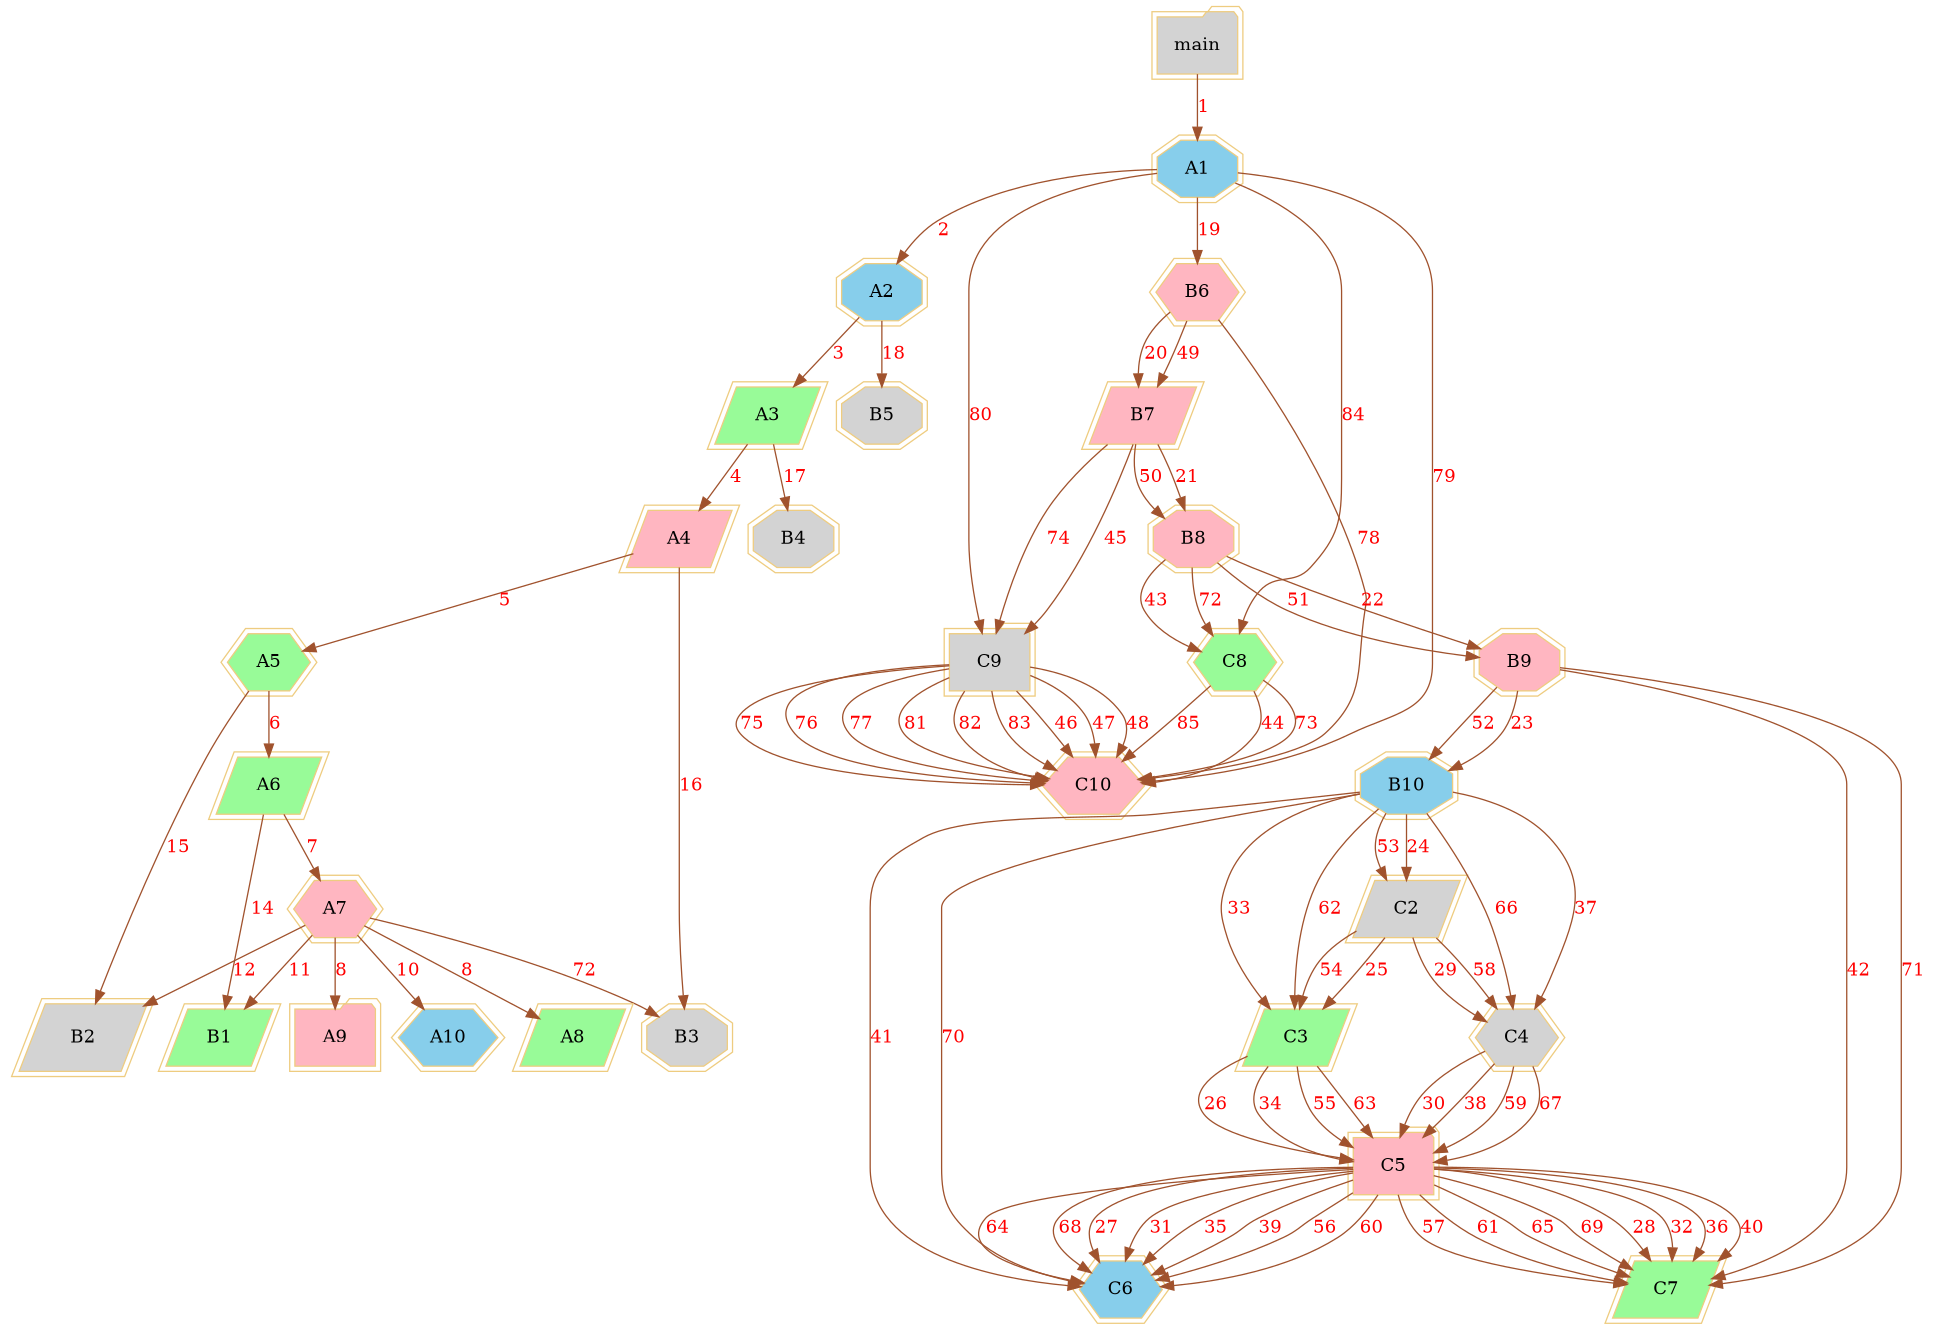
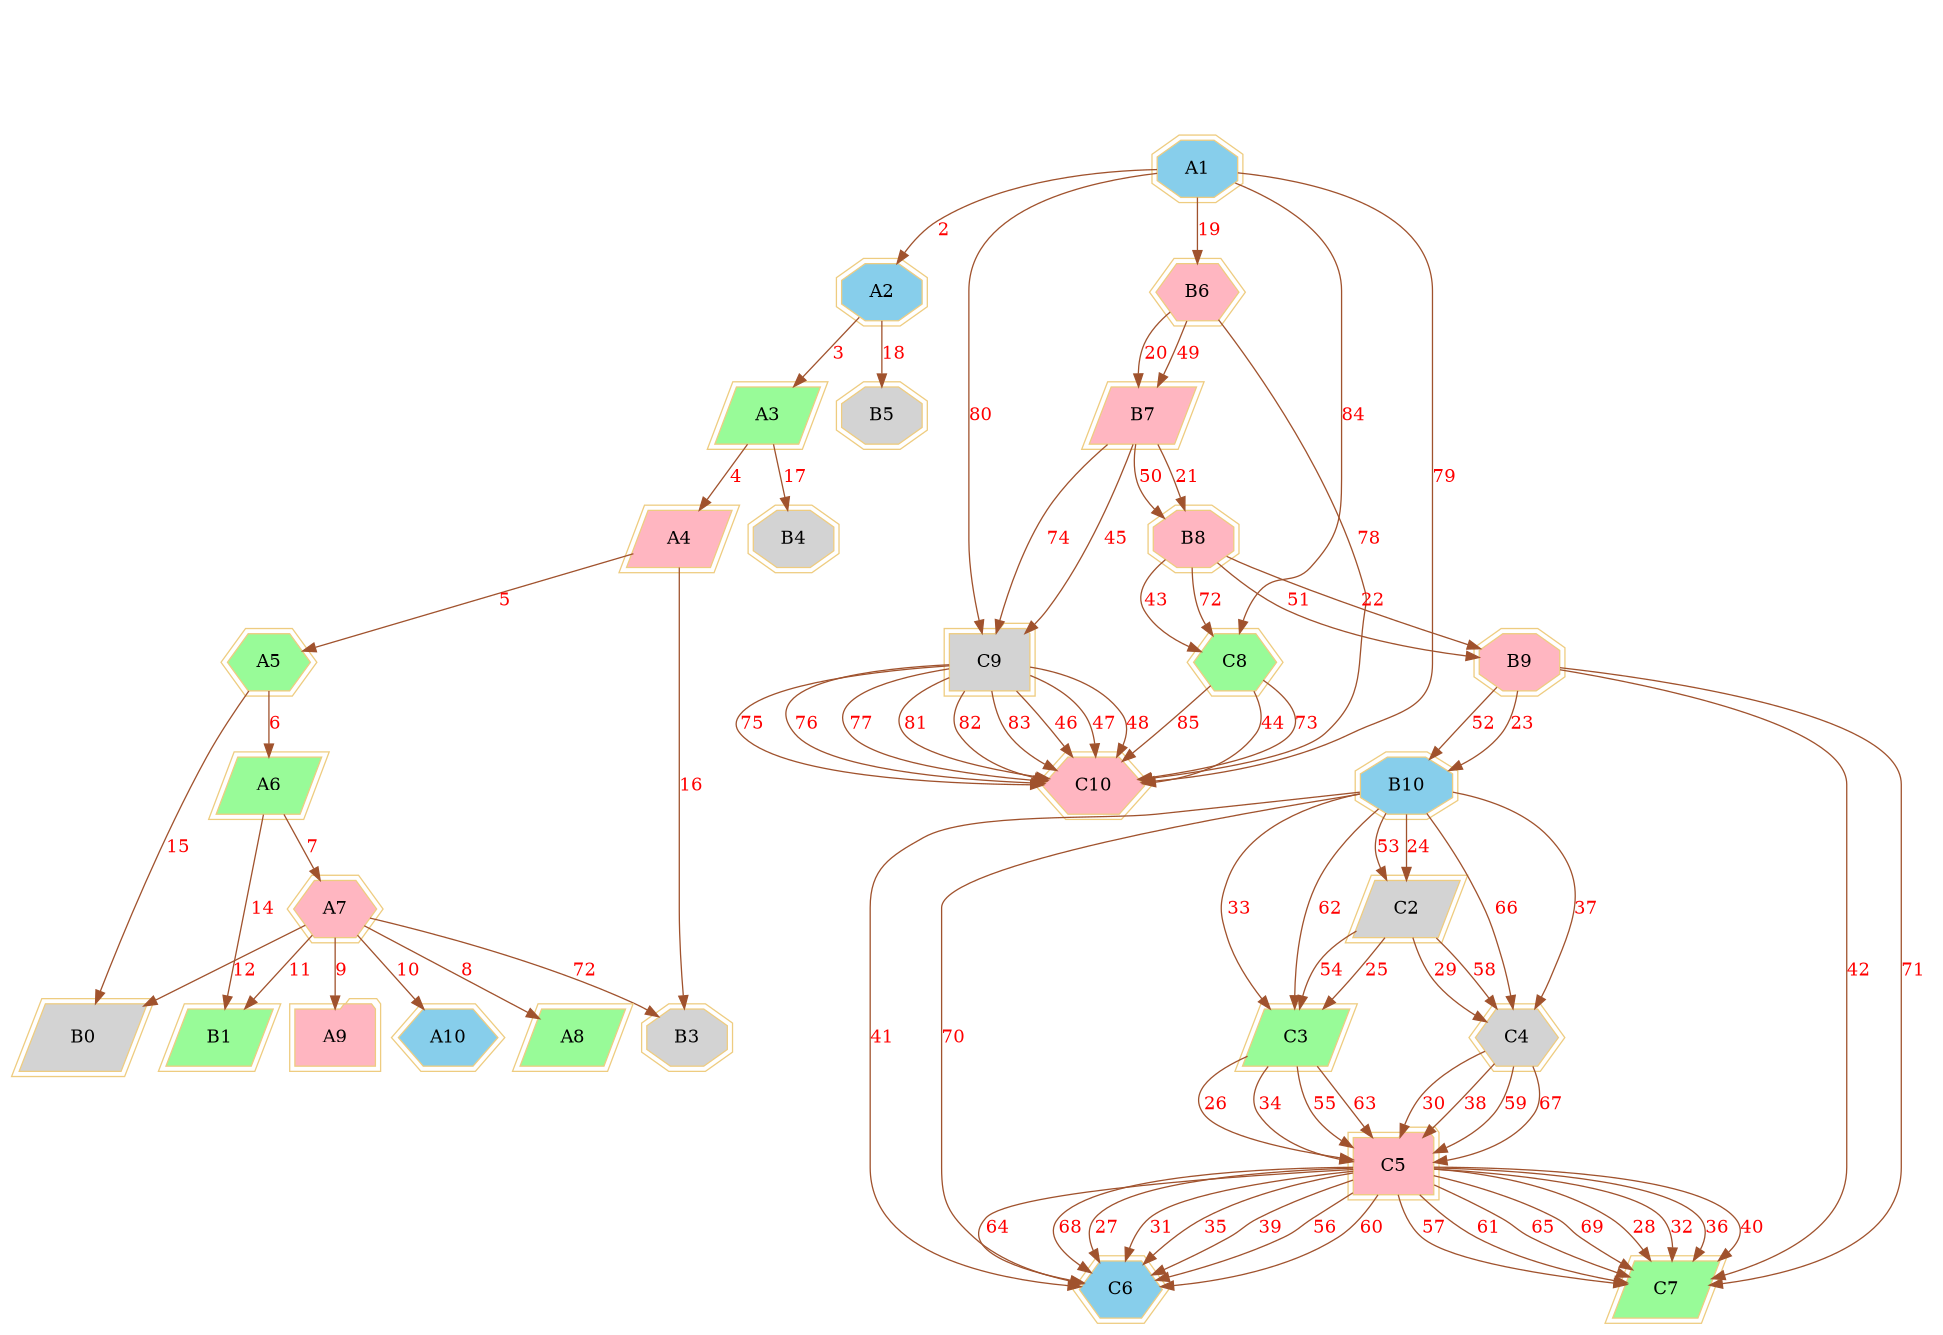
node "main": removed
edge "A7" -> "A9": label "8" -> "9"
node "B2": label "B2" -> "B0"
